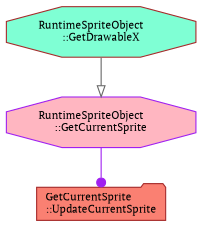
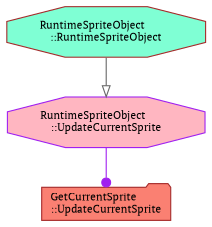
node "RuntimeSpriteObject ::GetDrawableX": label "RuntimeSpriteObject ::GetDrawableX" -> "RuntimeSpriteObject ::RuntimeSpriteObject"
node "RuntimeSpriteObject ::GetCurrentSprite": label "RuntimeSpriteObject ::GetCurrentSprite" -> "RuntimeSpriteObject ::UpdateCurrentSprite"
